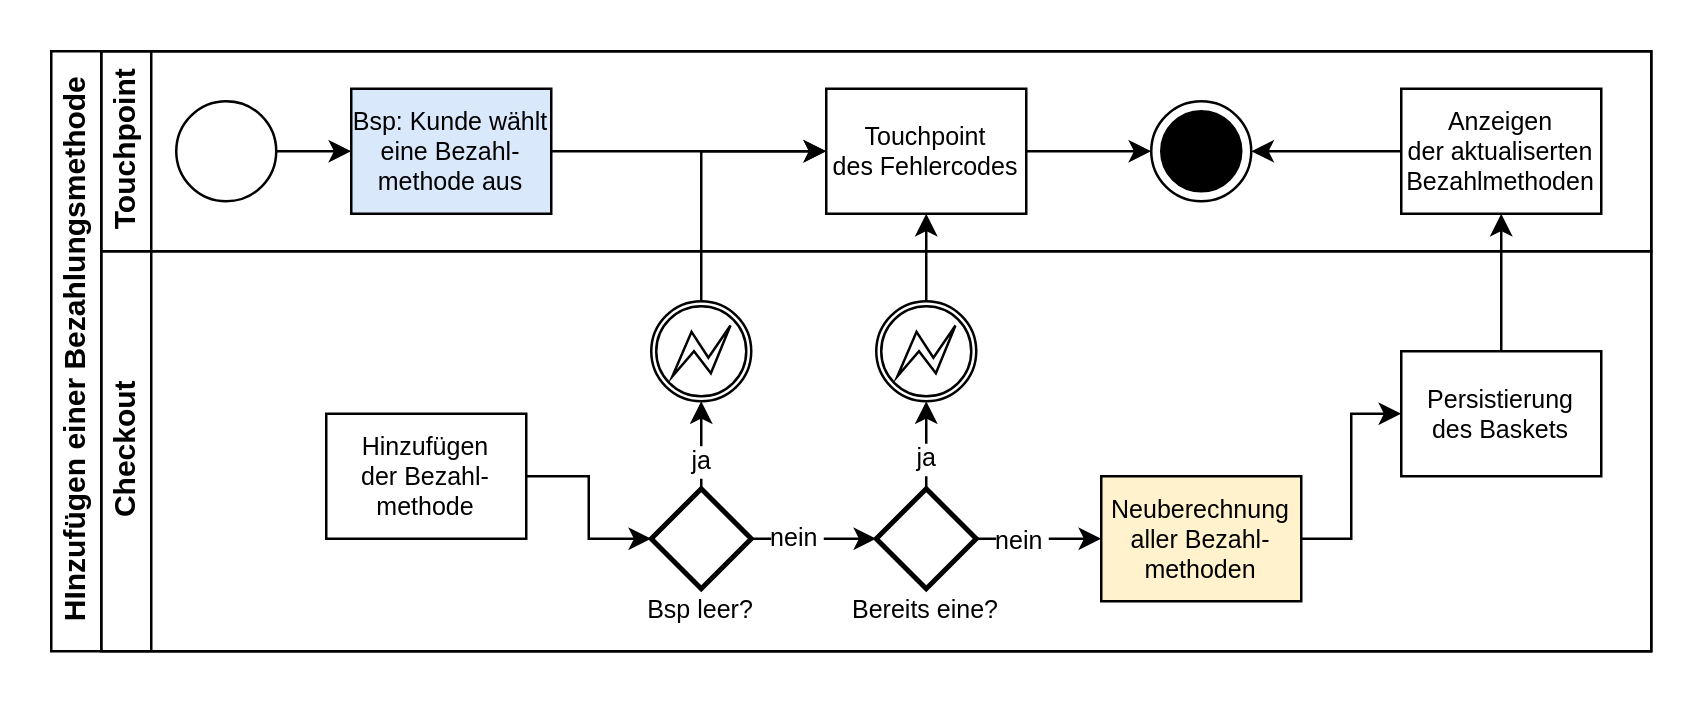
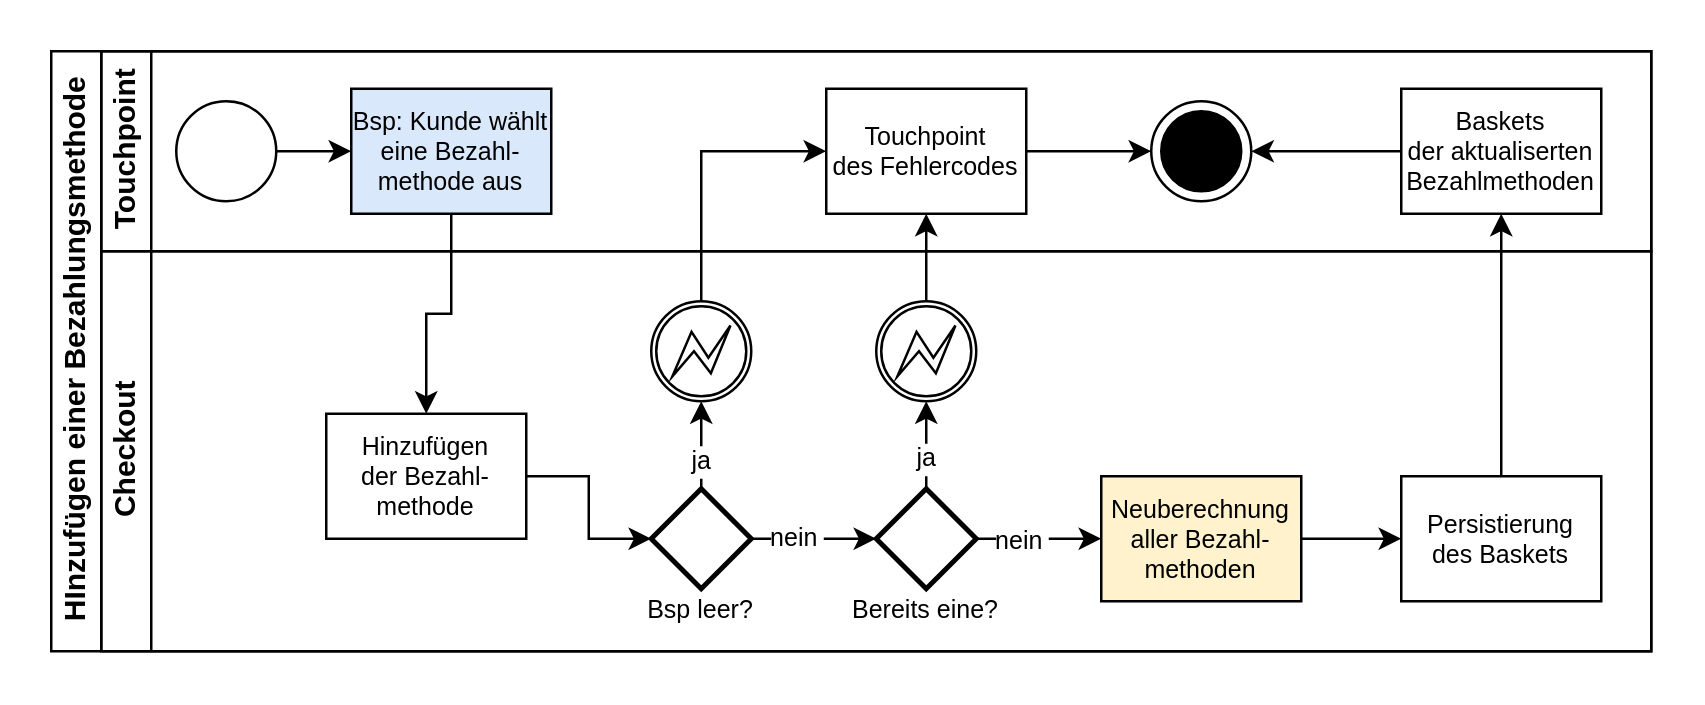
node "Anzeigen der aktualiserten Bezahlmethoden": label "Anzeigen der aktualiserten Bezahlmethoden" -> "Baskets der aktualiserten Bezahlmethoden"
edge "Bsp: Kunde wählt eine Bezahl- methode aus" -> "Touchpoint des Fehlercodes": now "Bsp: Kunde wählt eine Bezahl- methode aus" -> "Hinzufügen der Bezahl- methode"
node "Persistierung des Baskets": moved (1501, 414) -> (1501, 539)
